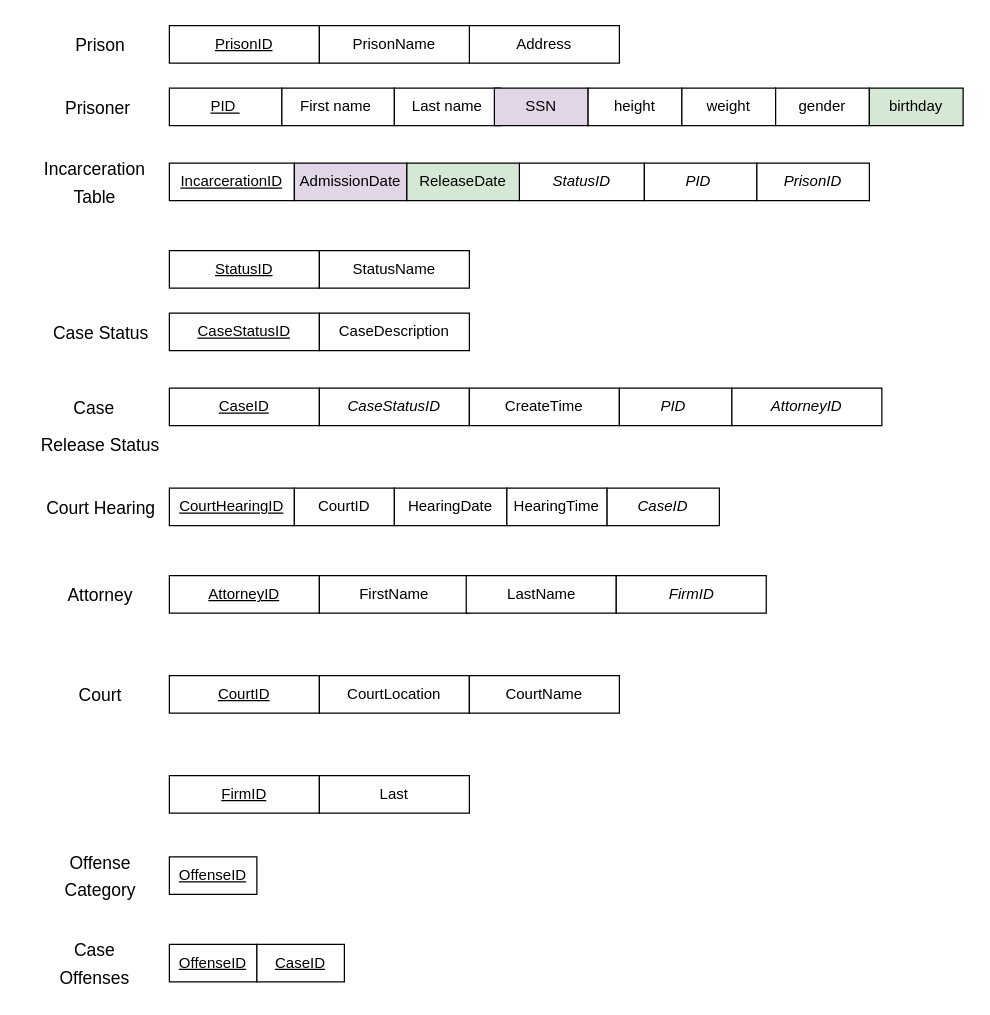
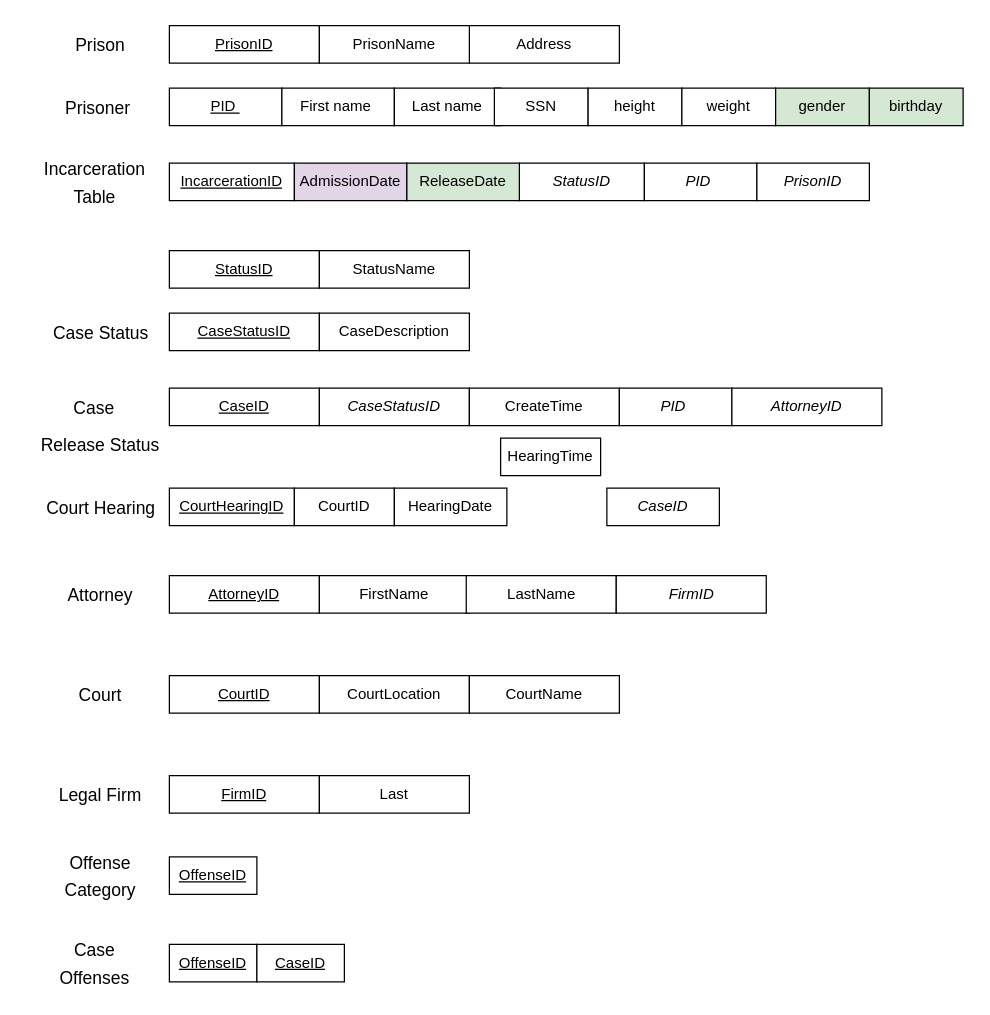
node "SSN": fillcolor #e1d5e7 -> #ffffff
node "gender": fillcolor #ffffff -> #d5e8d4
node "HearingTime": moved (557, 507) -> (551, 457)
node "Legal Firm": added
